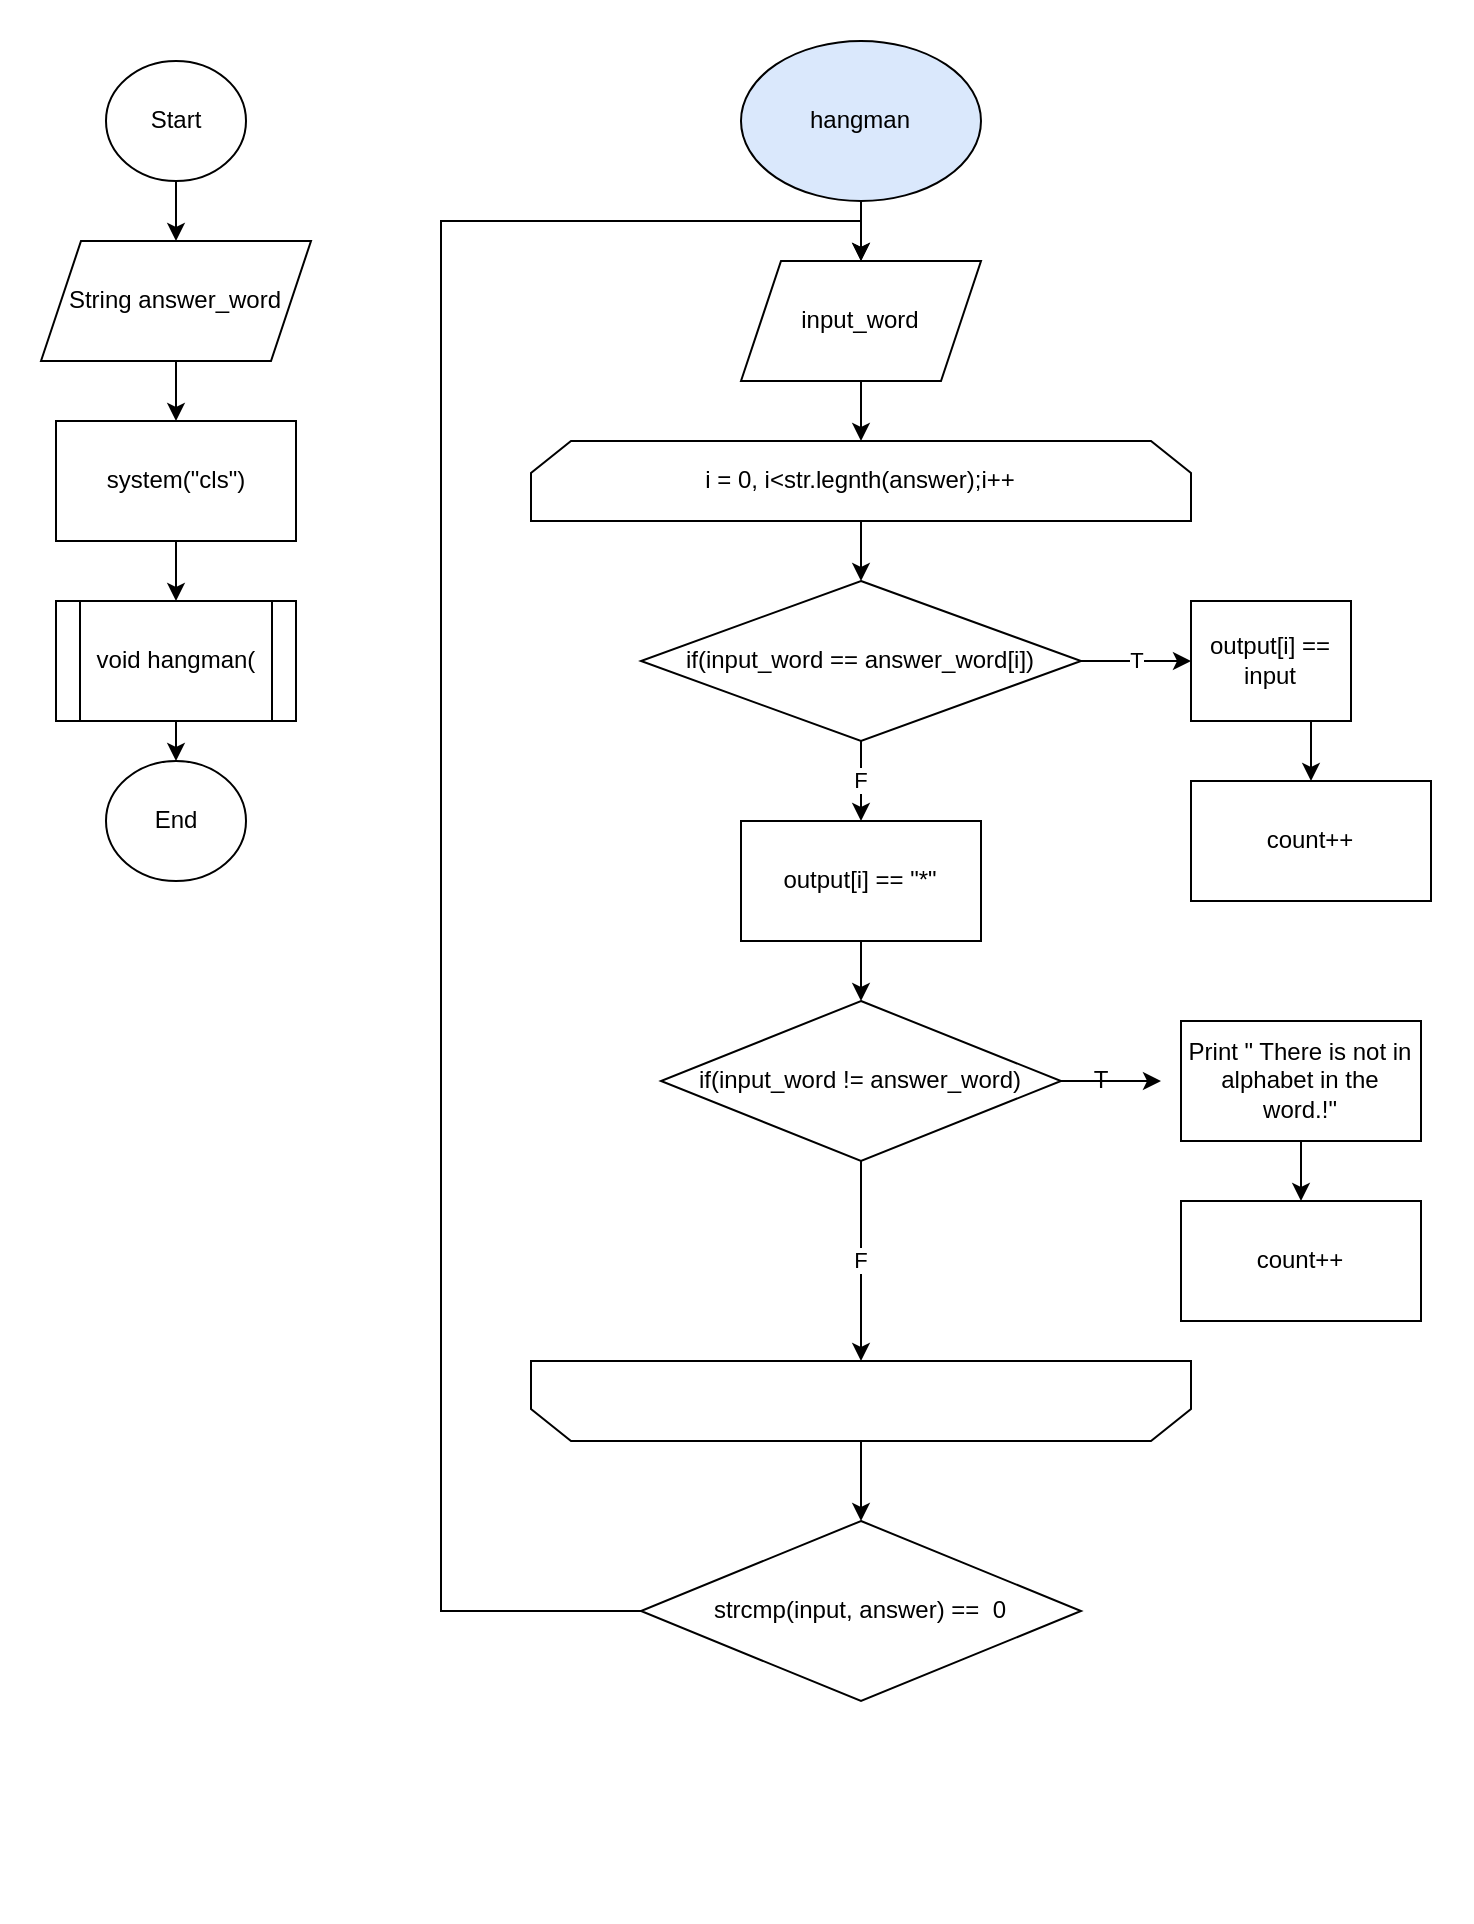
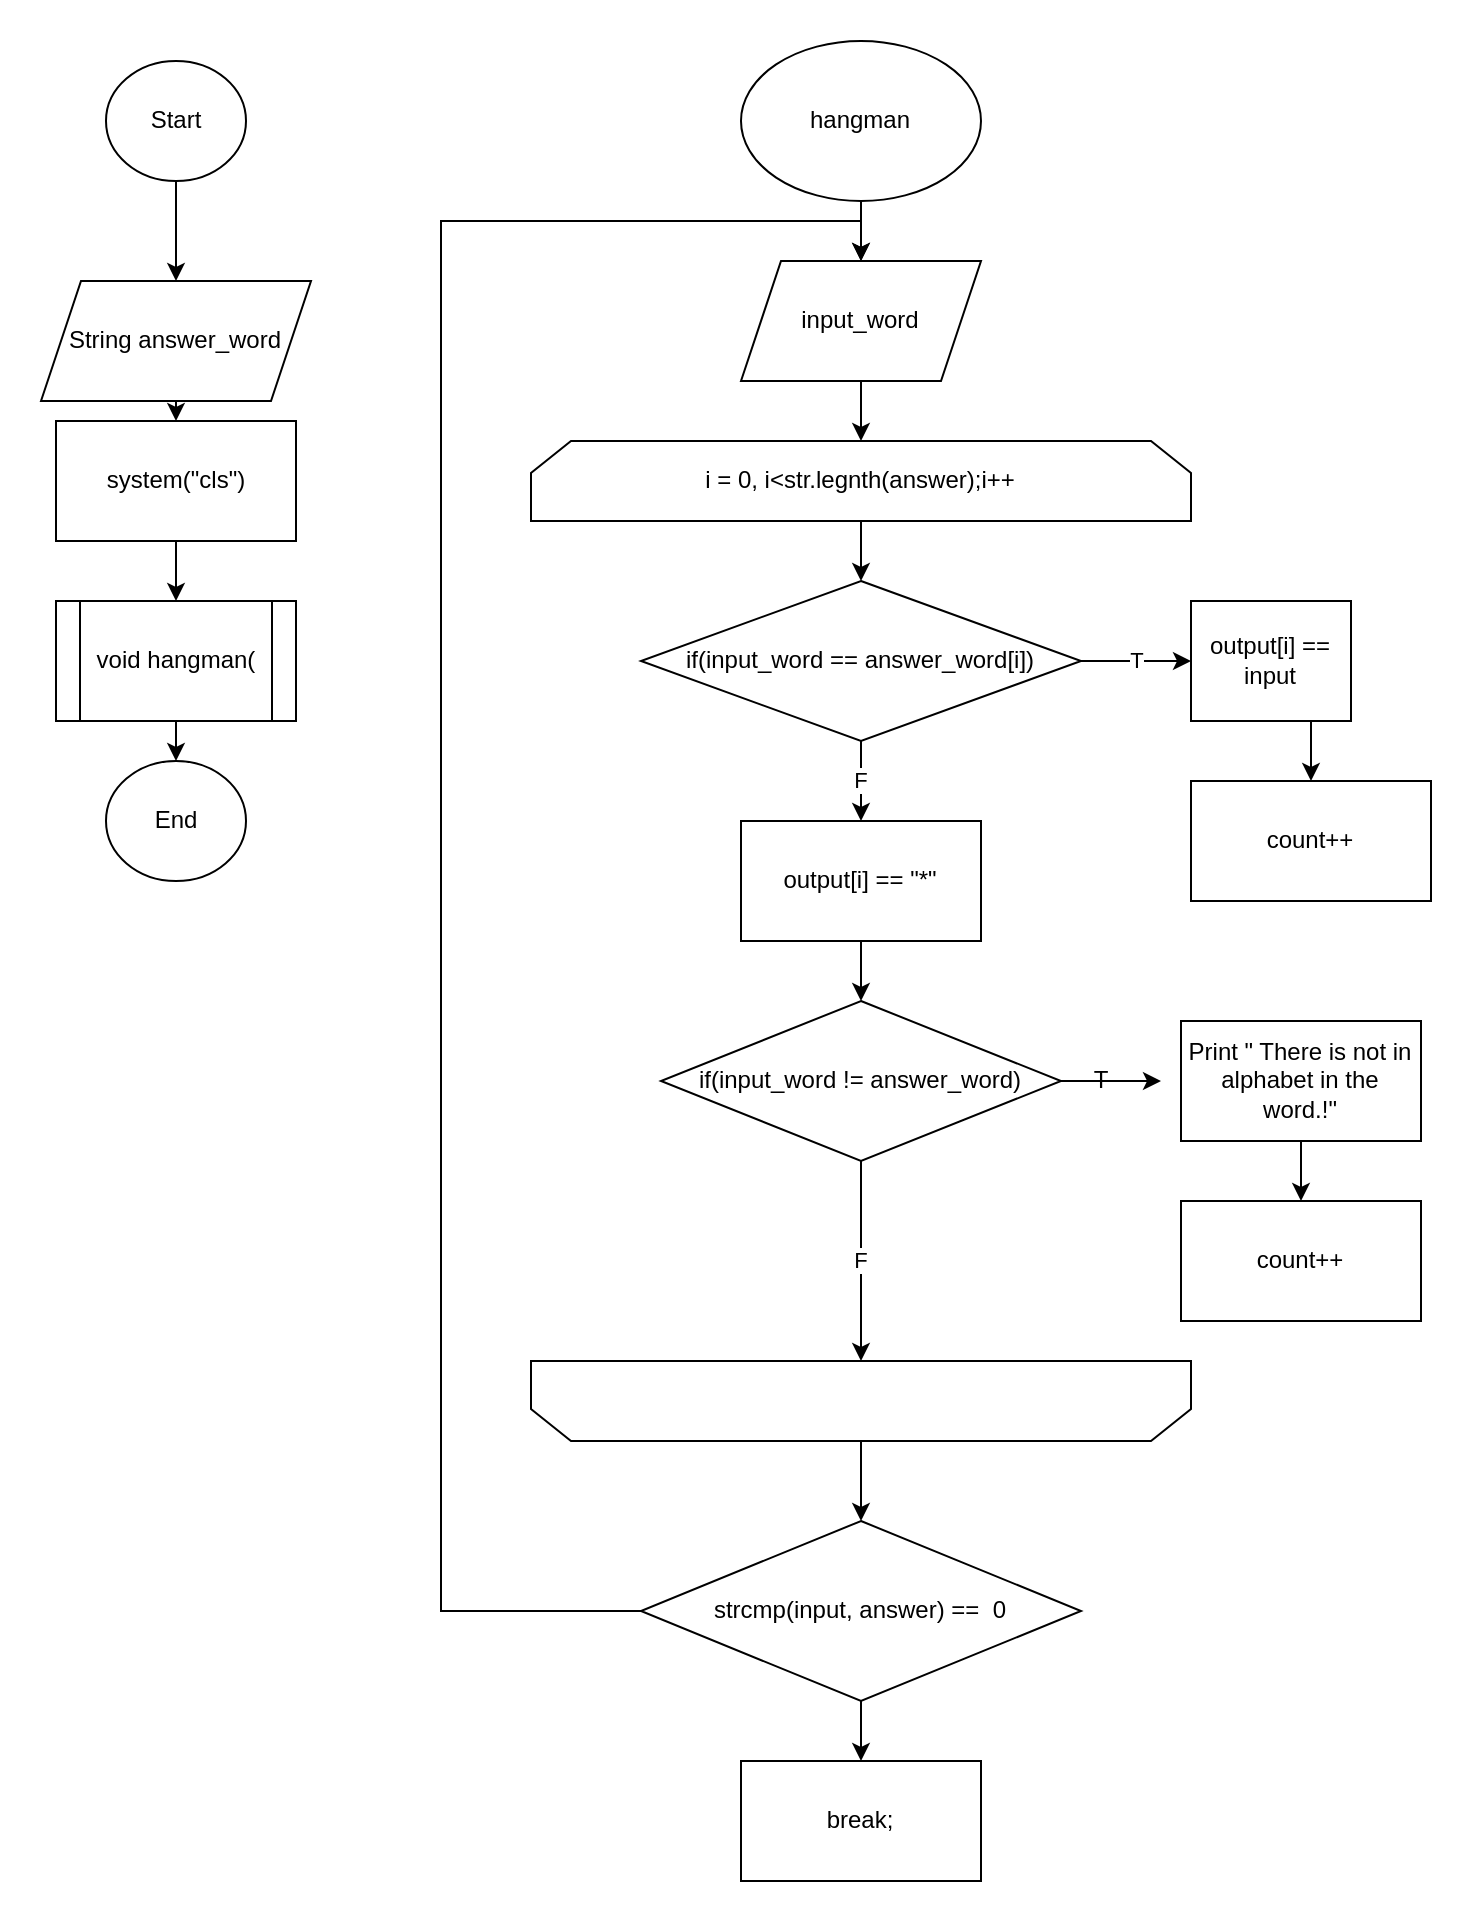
node "hangman": fillcolor #dae8fc -> #ffffff
node "String answer_word": moved (176, 301) -> (176, 341)
edge "strcmp(input, answer) == 0" -> "break;": added
node "break;": added
